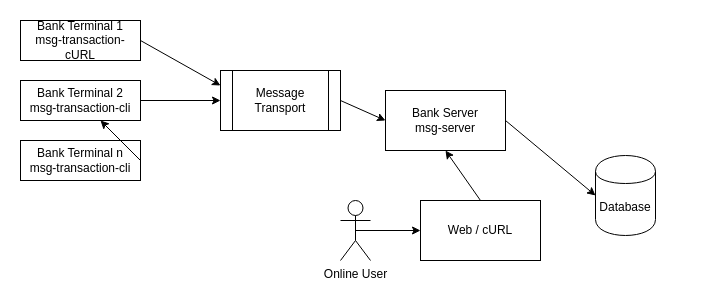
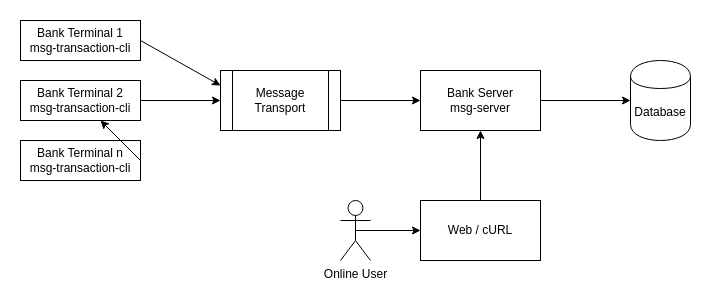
node "Bank Terminal 1 msg-transaction-cURL": label "Bank Terminal 1 msg-transaction-cURL" -> "Bank Terminal 1 msg-transaction-cli"
node "Bank Server msg-server": moved (446, 121) -> (481, 101)
node "Database": moved (626, 196) -> (661, 101)
